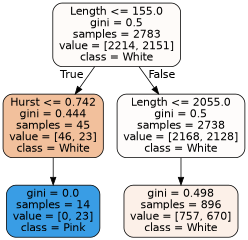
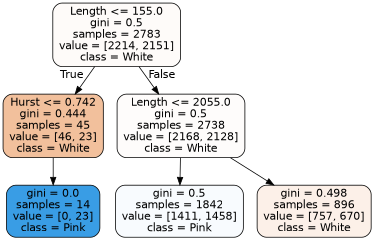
node "gini = 0.5 samples = 1842 value = [1411, 1458] class = Pink": added
